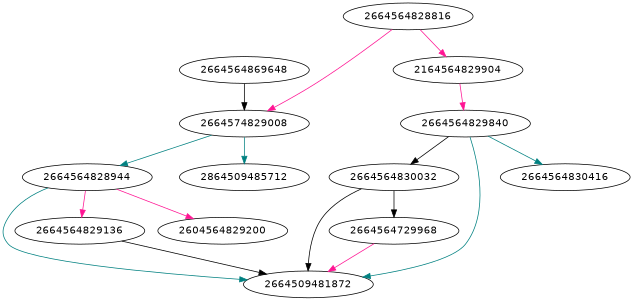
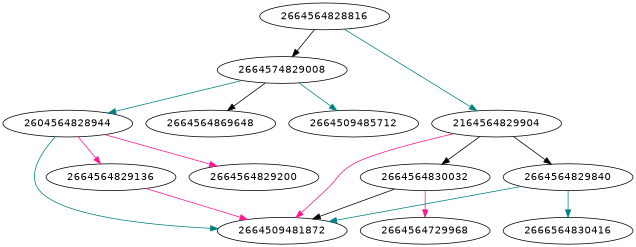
edge "2664564828816" -> "2164564829904": color deeppink -> teal
edge "2664564828816" -> "2664574829008": color deeppink -> black
edge "2664564869648" -> "2664574829008": reversed
edge "2164564829904" -> "2664564829840": color deeppink -> black
edge "2664564829840" -> "2664564830032": now "2164564829904" -> "2664564830032"
node "2664564828944": label "2664564828944" -> "2604564828944"
node "2864509485712": label "2864509485712" -> "2664509485712"
node "2664564830416": label "2664564830416" -> "2666564830416"
edge "2664564830032" -> "2664564729968": color black -> deeppink
node "2604564829200": label "2604564829200" -> "2664564829200"
edge "2664564729968" -> "2664509481872": now "2164564829904" -> "2664509481872"
edge "2664564829136" -> "2664509481872": color black -> deeppink
